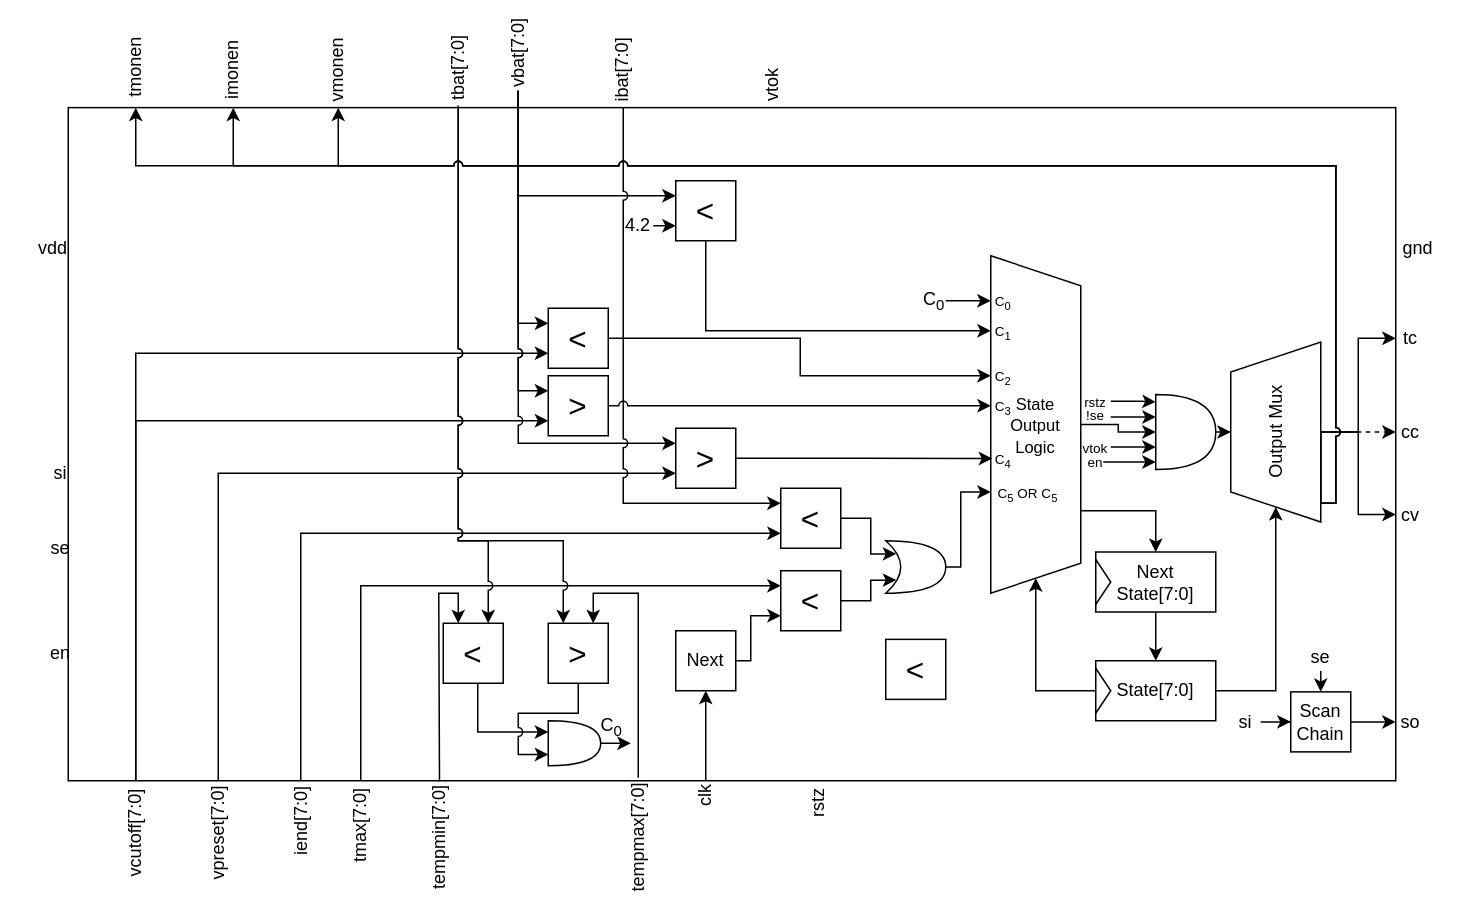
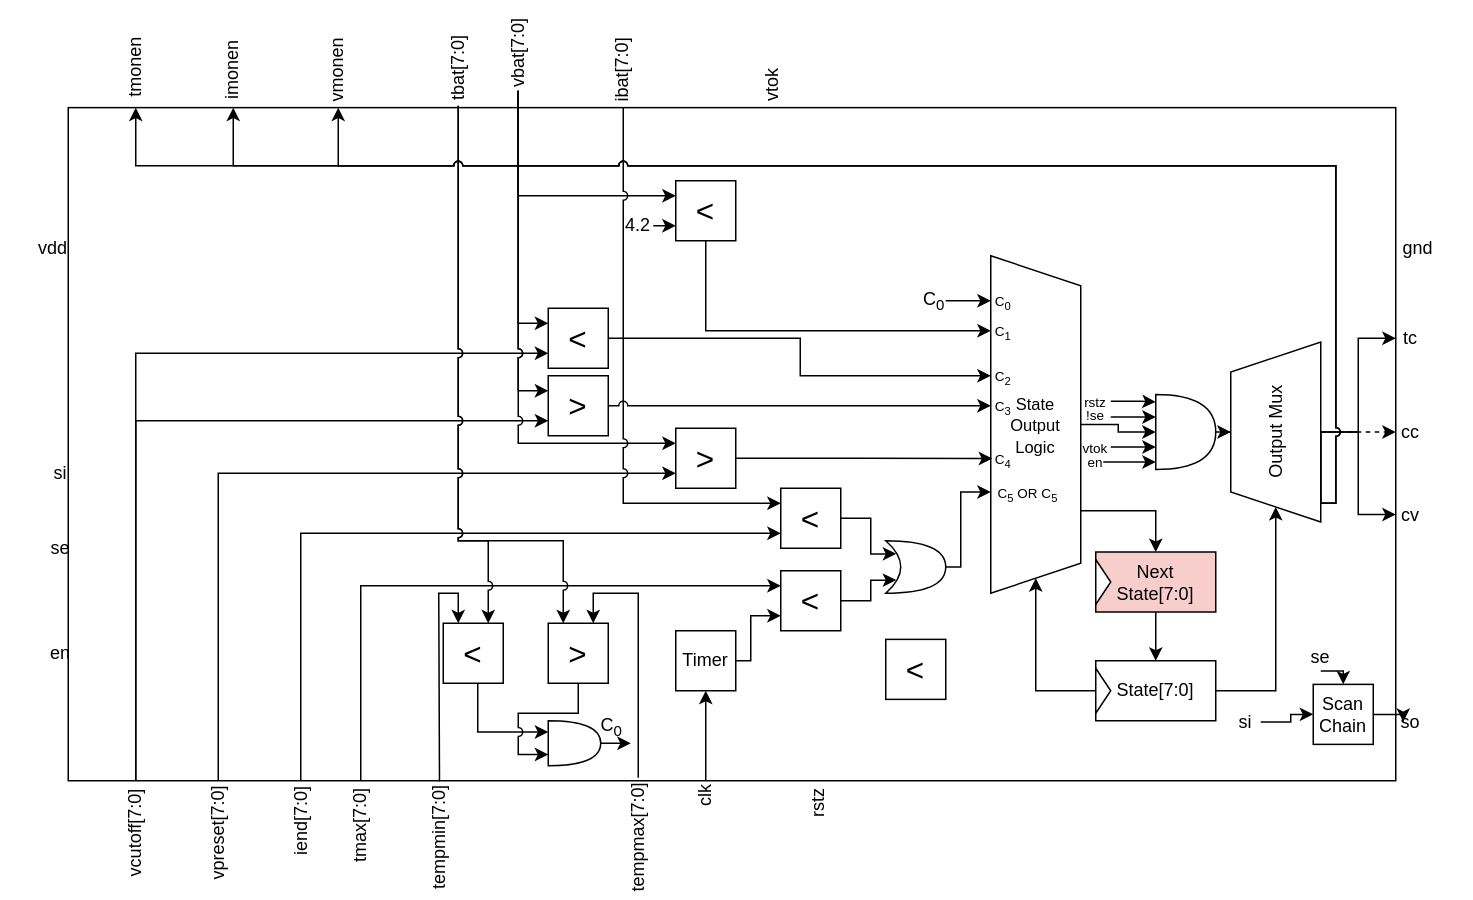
node "Next State[7:0]": fillcolor #ffffff -> #f8cecc
node "Next": label "Next" -> "Timer"
node "Scan Chain": moved (1321, 722) -> (1343, 714)
